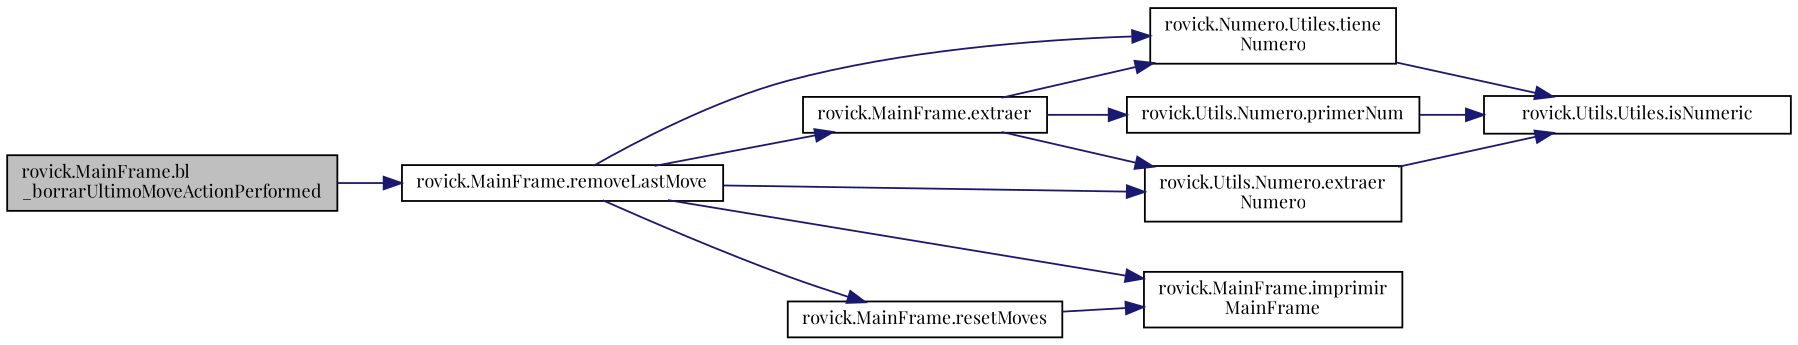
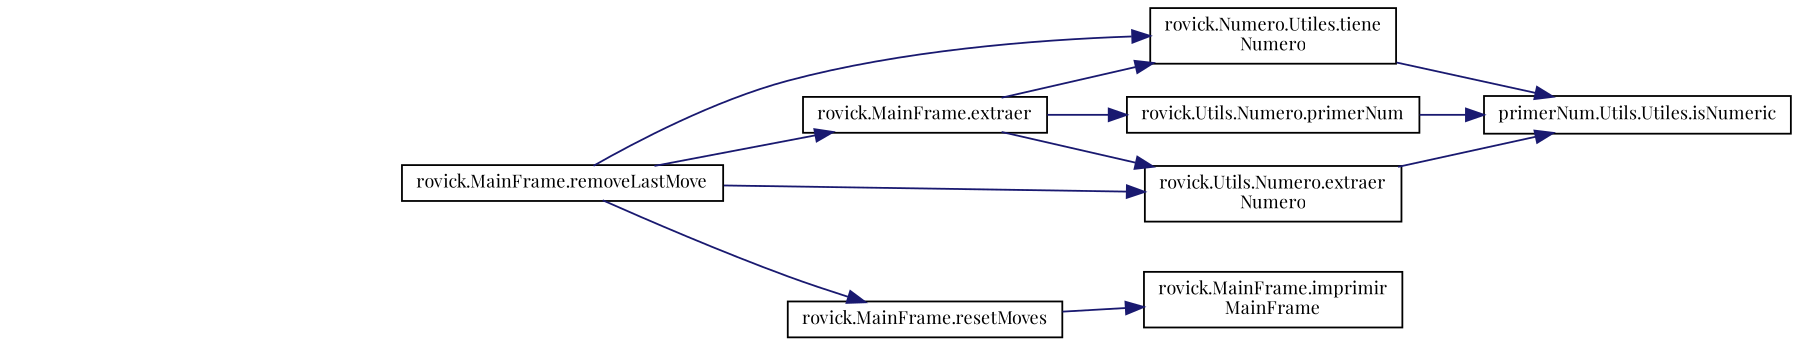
node "rovick.Utils.Utiles.isNumeric": label "rovick.Utils.Utiles.isNumeric" -> "primerNum.Utils.Utiles.isNumeric"
node "rovick.MainFrame.bl _borrarUltimoMoveActionPerformed": removed
edge "rovick.MainFrame.removeLastMove" -> "rovick.MainFrame.imprimir MainFrame": removed
